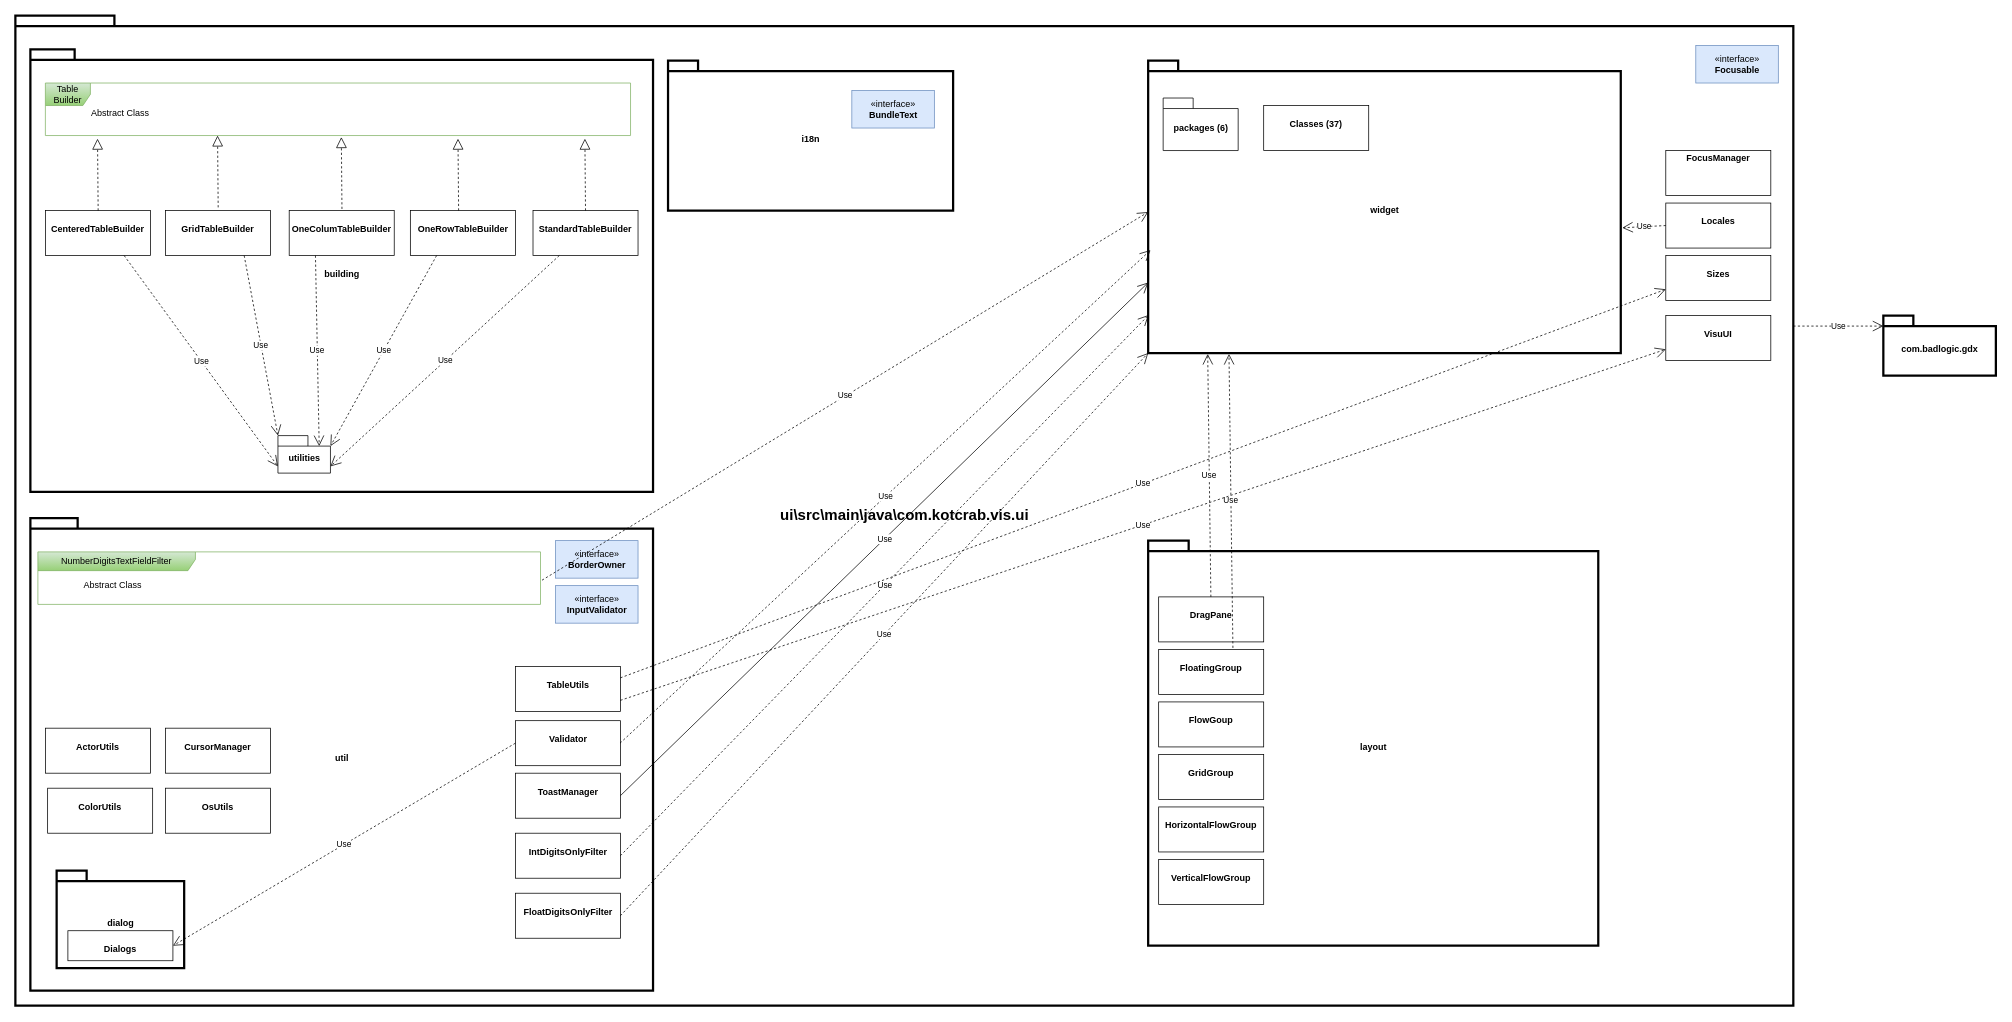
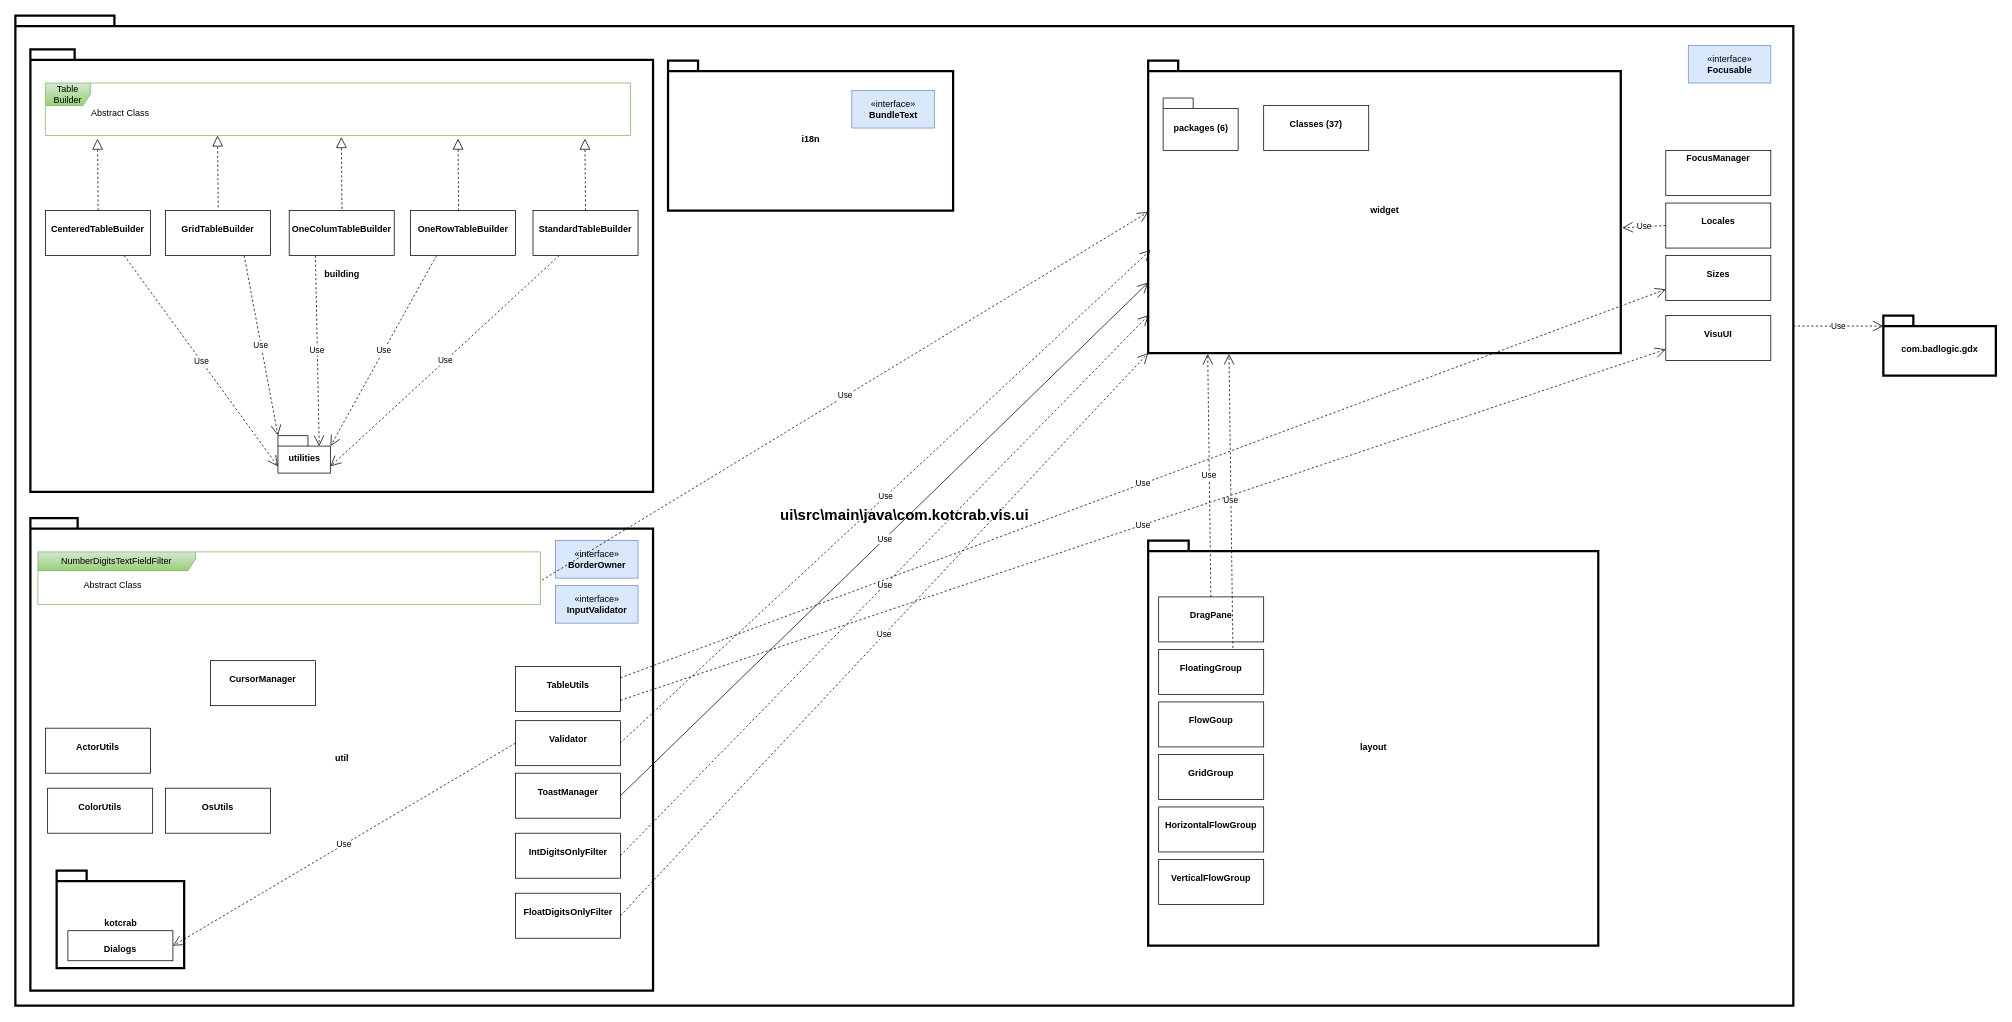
node "«interface» Focusable": moved (1737, 64) -> (1729, 64)
node "CursorManager": moved (218, 750) -> (263, 683)
node "dialog": label "dialog" -> "kotcrab"
